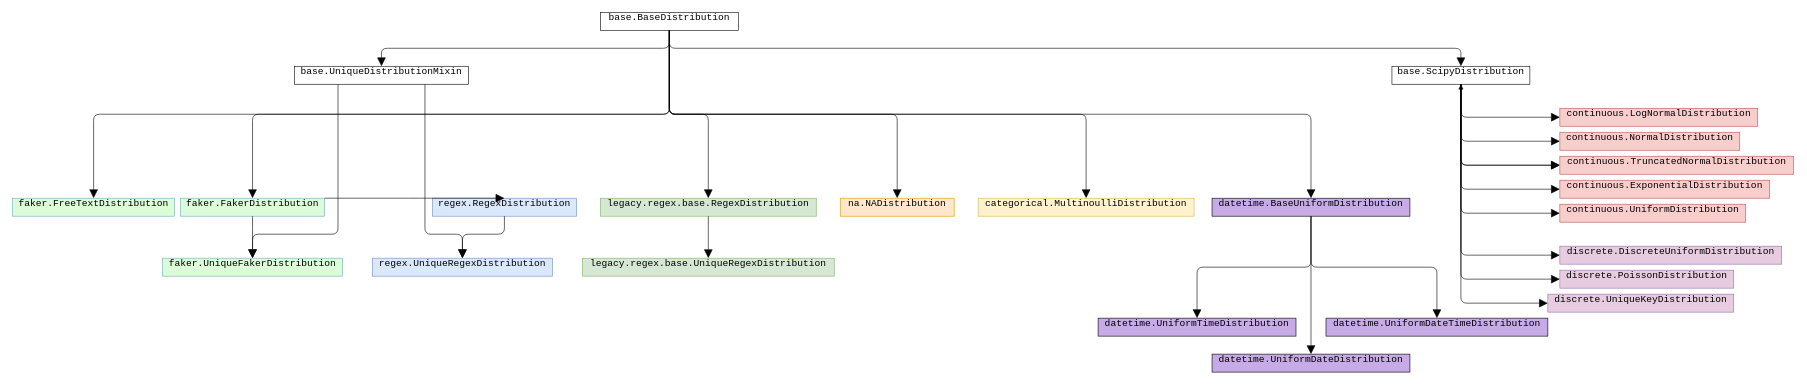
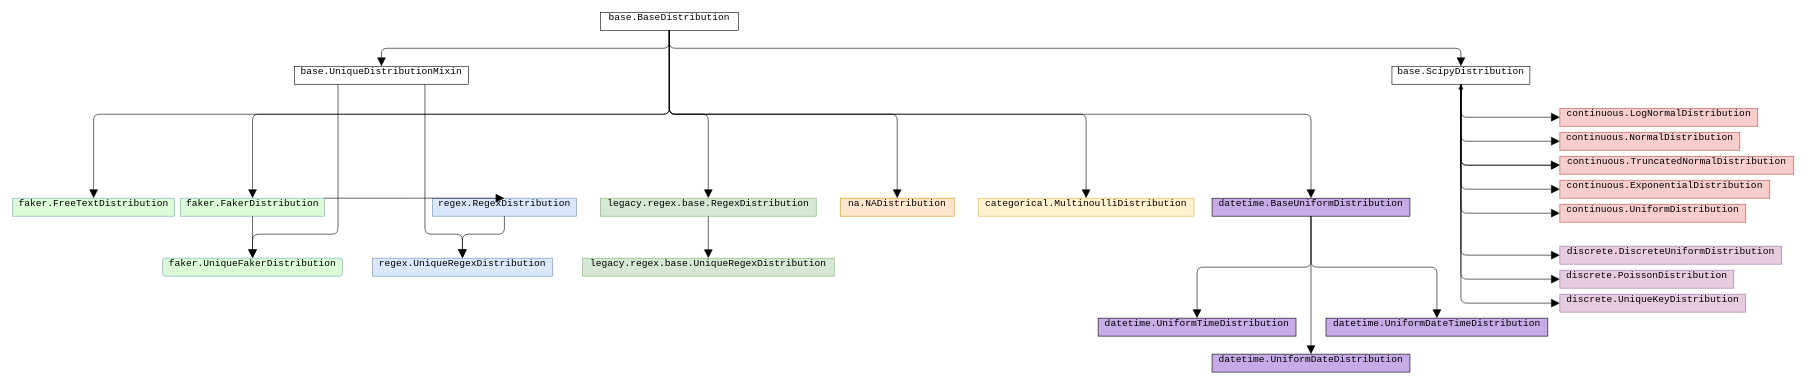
node "faker.UniqueFakerDistribution": shape rectangle -> rounded rectangle
node "discrete.UniqueKeyDistribution": moved (1641, 303) -> (1653, 303)
